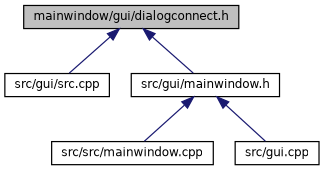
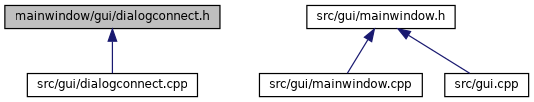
edge "src/gui/mainwindow.h" -> "mainwindow/gui/dialogconnect.h": removed
node "src/gui/src.cpp": label "src/gui/src.cpp" -> "src/gui/dialogconnect.cpp"
node "src/src/mainwindow.cpp": label "src/src/mainwindow.cpp" -> "src/gui/mainwindow.cpp"
